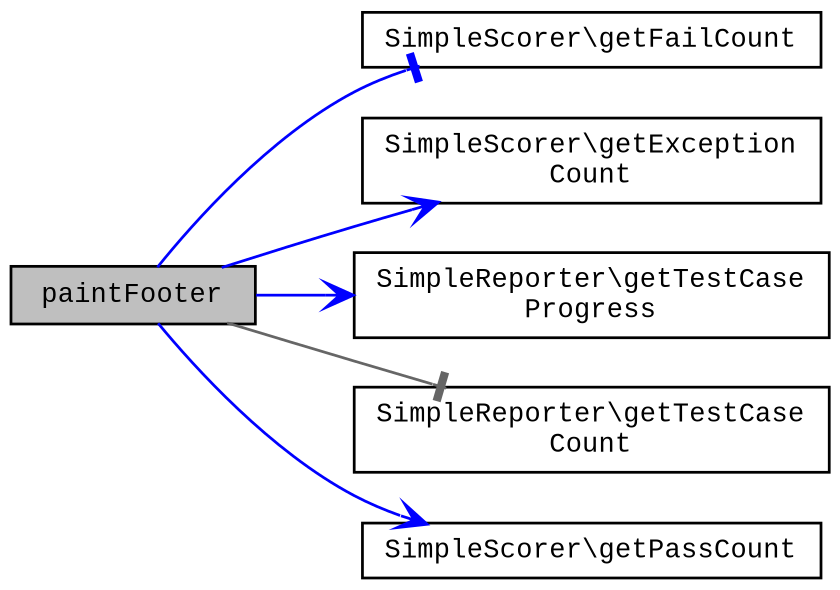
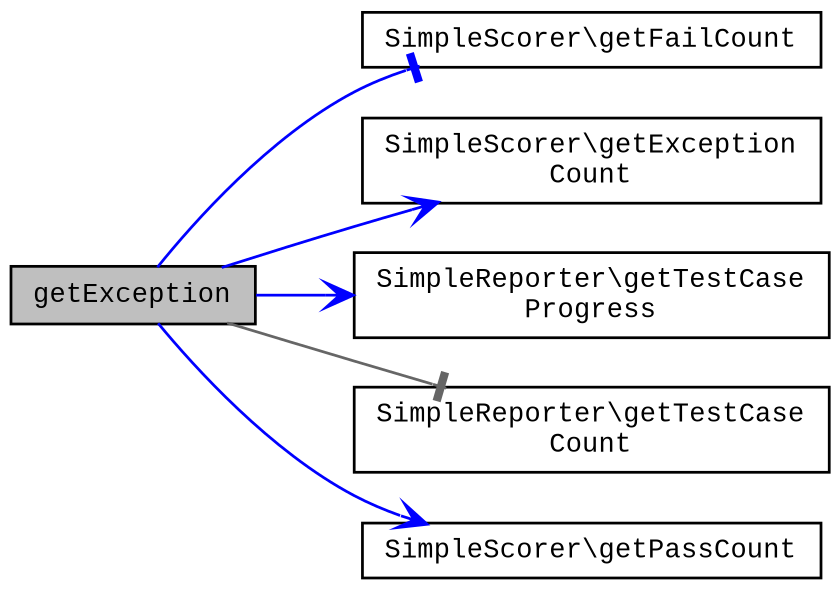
node "paintFooter": label "paintFooter" -> "getException"
